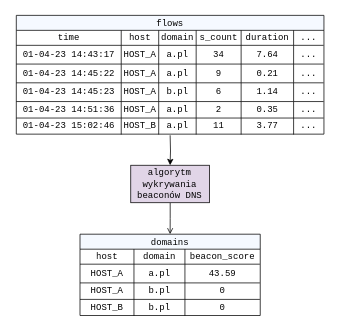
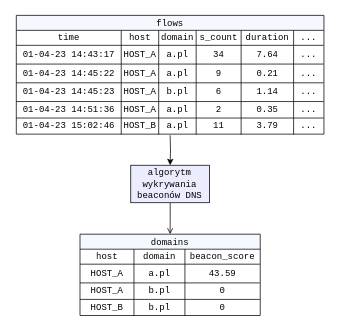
node "3.77": label "3.77" -> "3.79"
node "algorytm wykrywania beaconów DNS": fillcolor #e1d5e7 -> #ebedff
